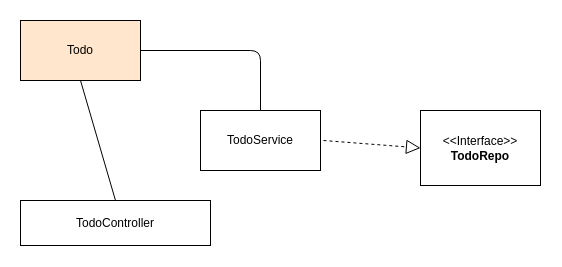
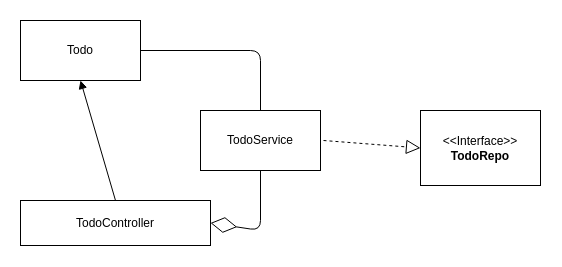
node "Todo": fillcolor #ffe6cc -> #ffffff
edge "Todo" -- "TodoController": arrowhead none -> block
edge "TodoService" -> "TodoController": added
